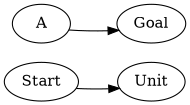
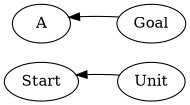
edge "A" -> "Goal": reversed
edge "Start" -> "Unit": reversed
